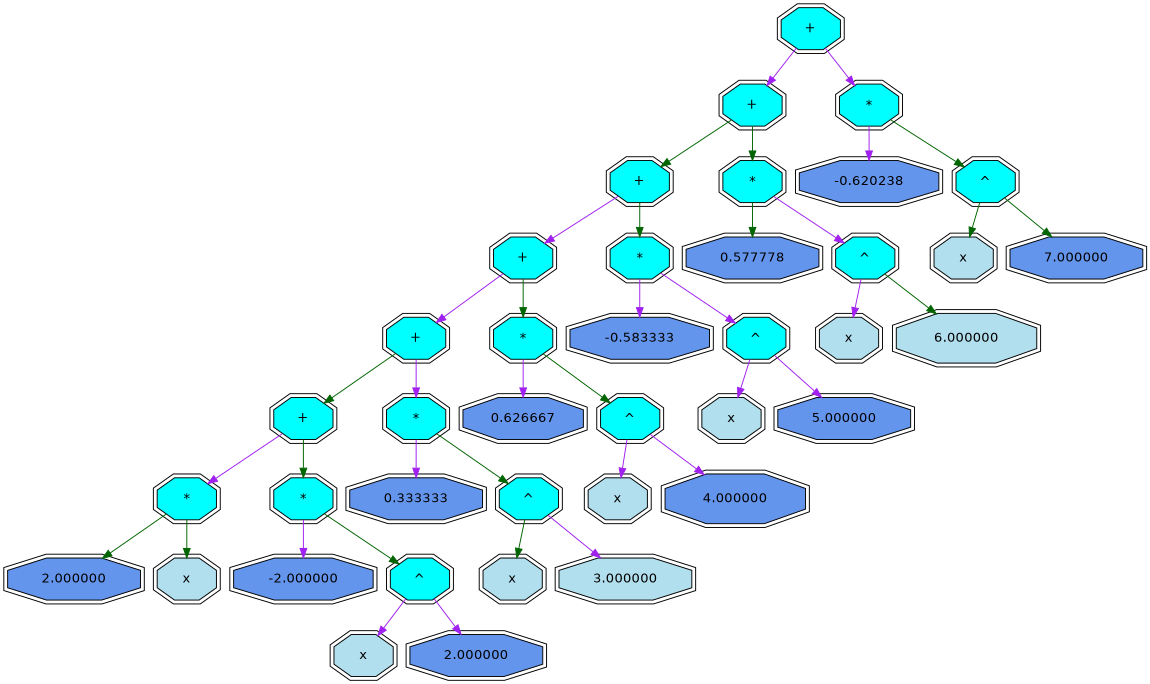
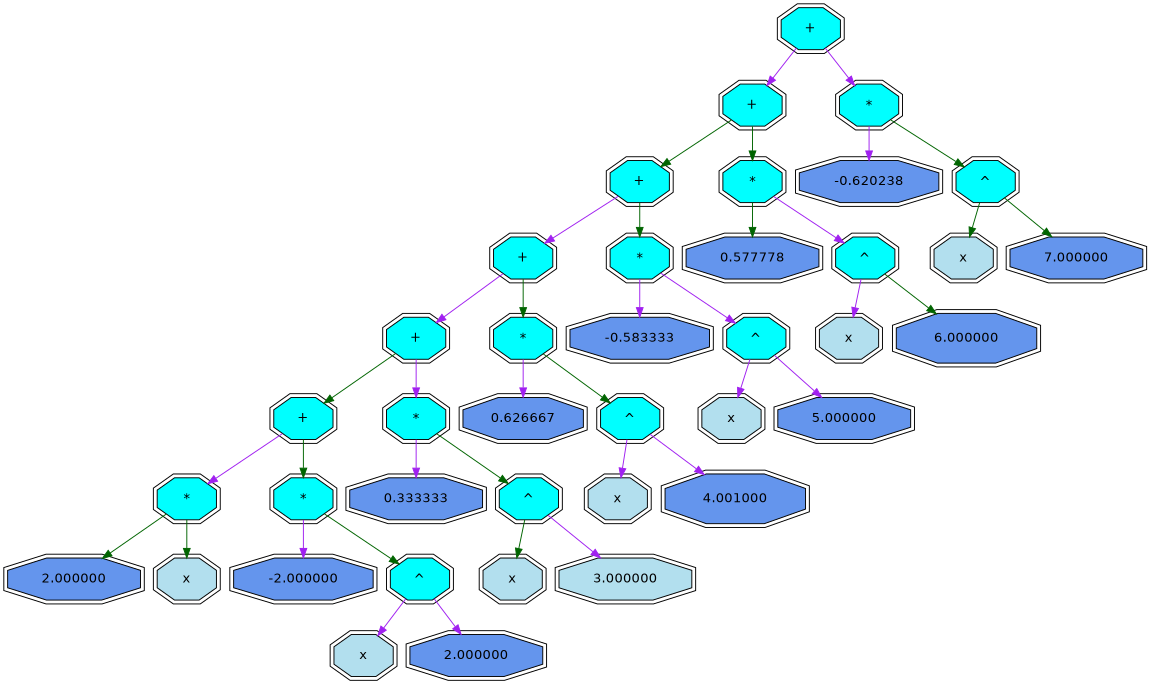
node "6.000000": fillcolor lightblue2 -> cornflowerblue
node "4.000000": label "4.000000" -> "4.001000"
